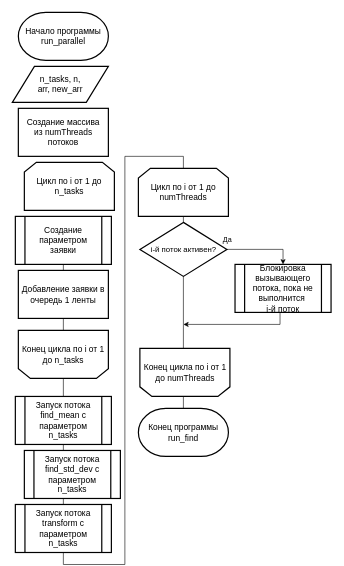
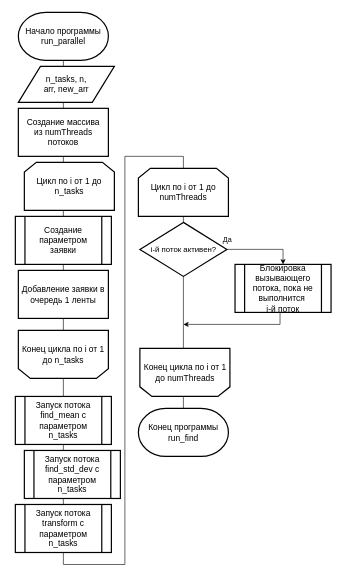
edge "Начало программы run_parallel" -- "Создание параметром заявки": added
node "n_tasks, n, arr, new_arr": moved (60, 84) -> (66, 84)
